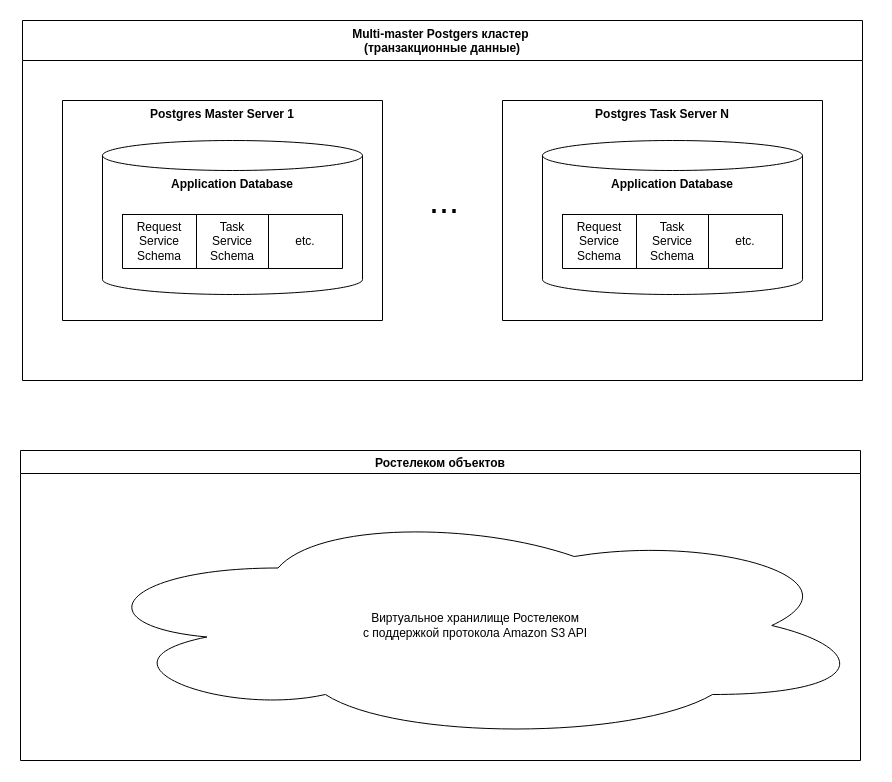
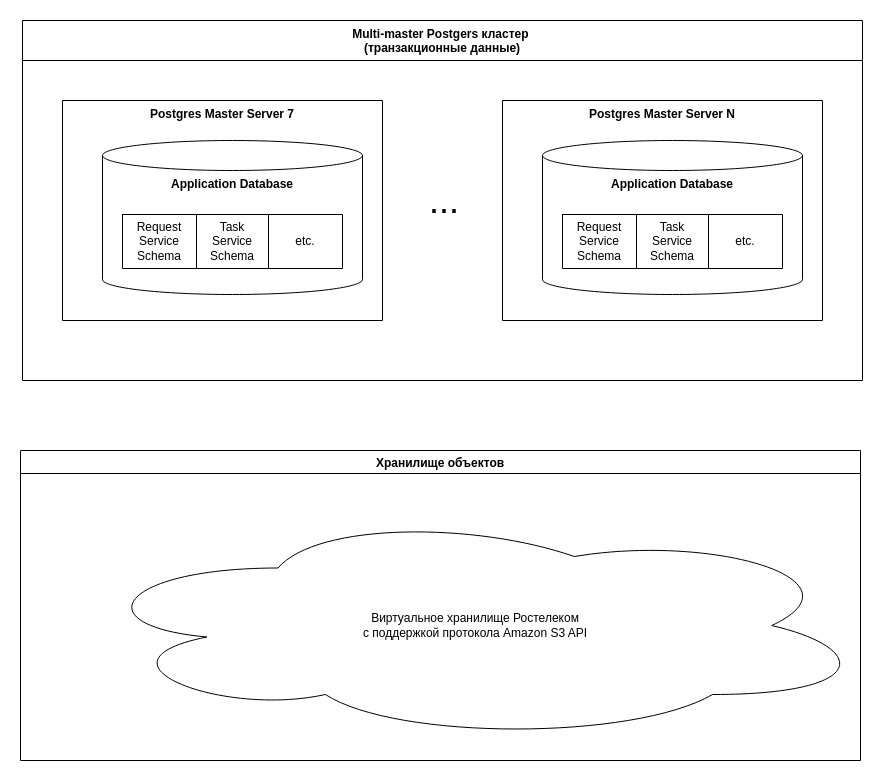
node "Postgres Master Server 1": label "Postgres Master Server 1" -> "Postgres Master Server 7"
node "Postgres Task Server N": label "Postgres Task Server N" -> "Postgres Master Server N"
node "Ростелеком объектов": label "Ростелеком объектов" -> "Хранилище объектов"
